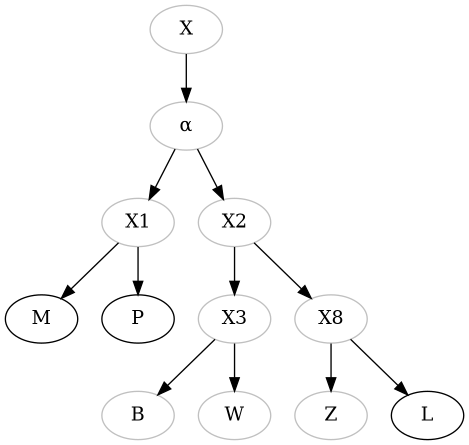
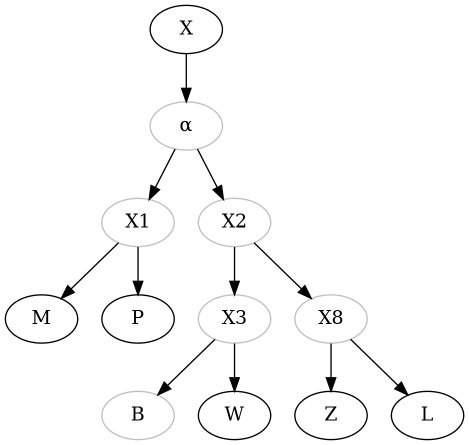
node "X": color grey -> black
node "W": color grey -> black
node "Z": color grey -> black
